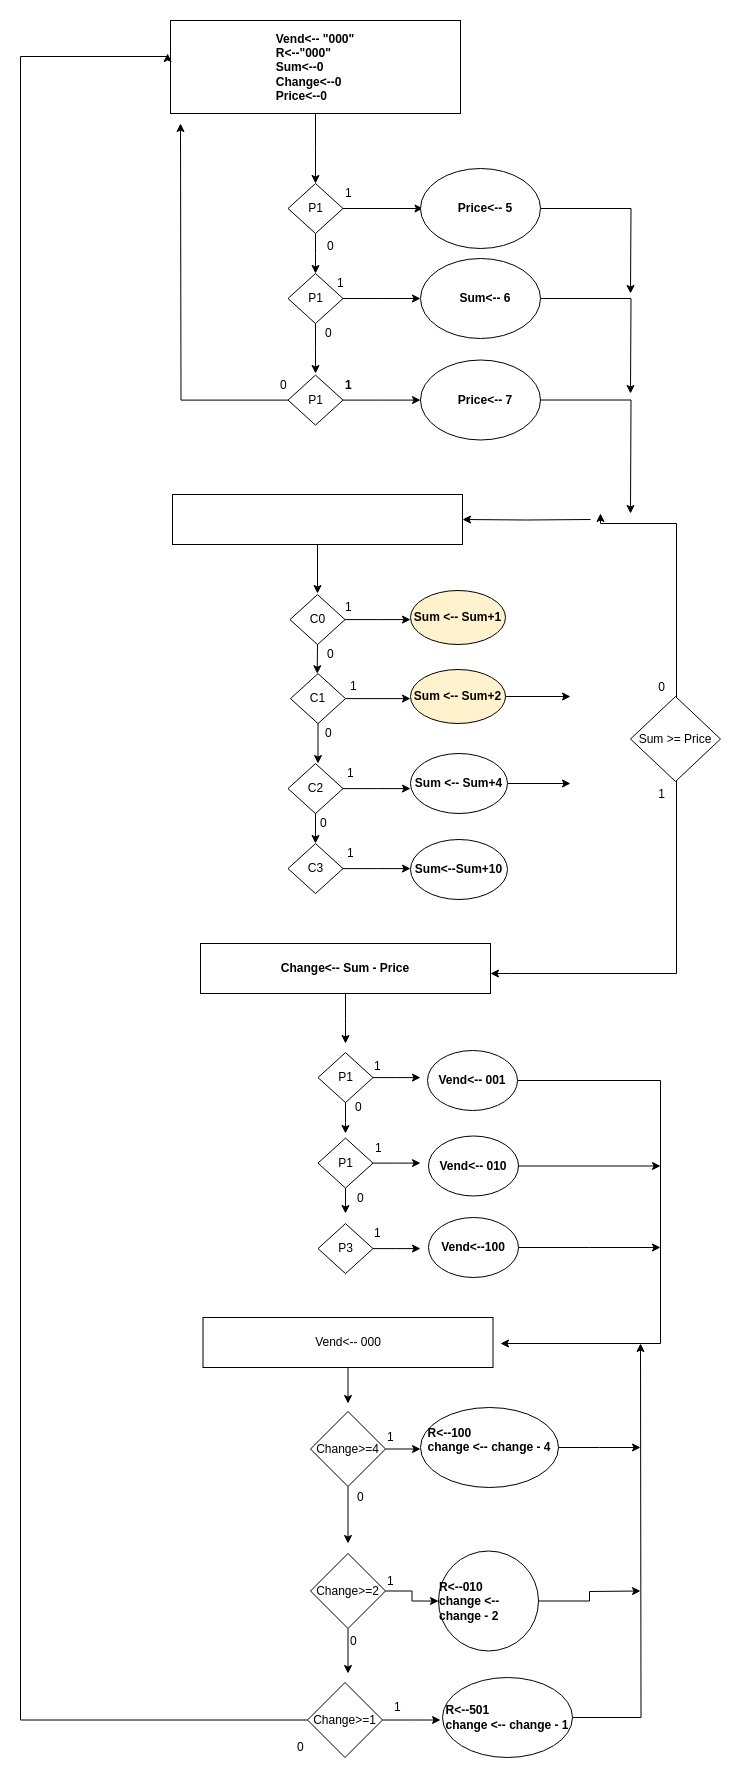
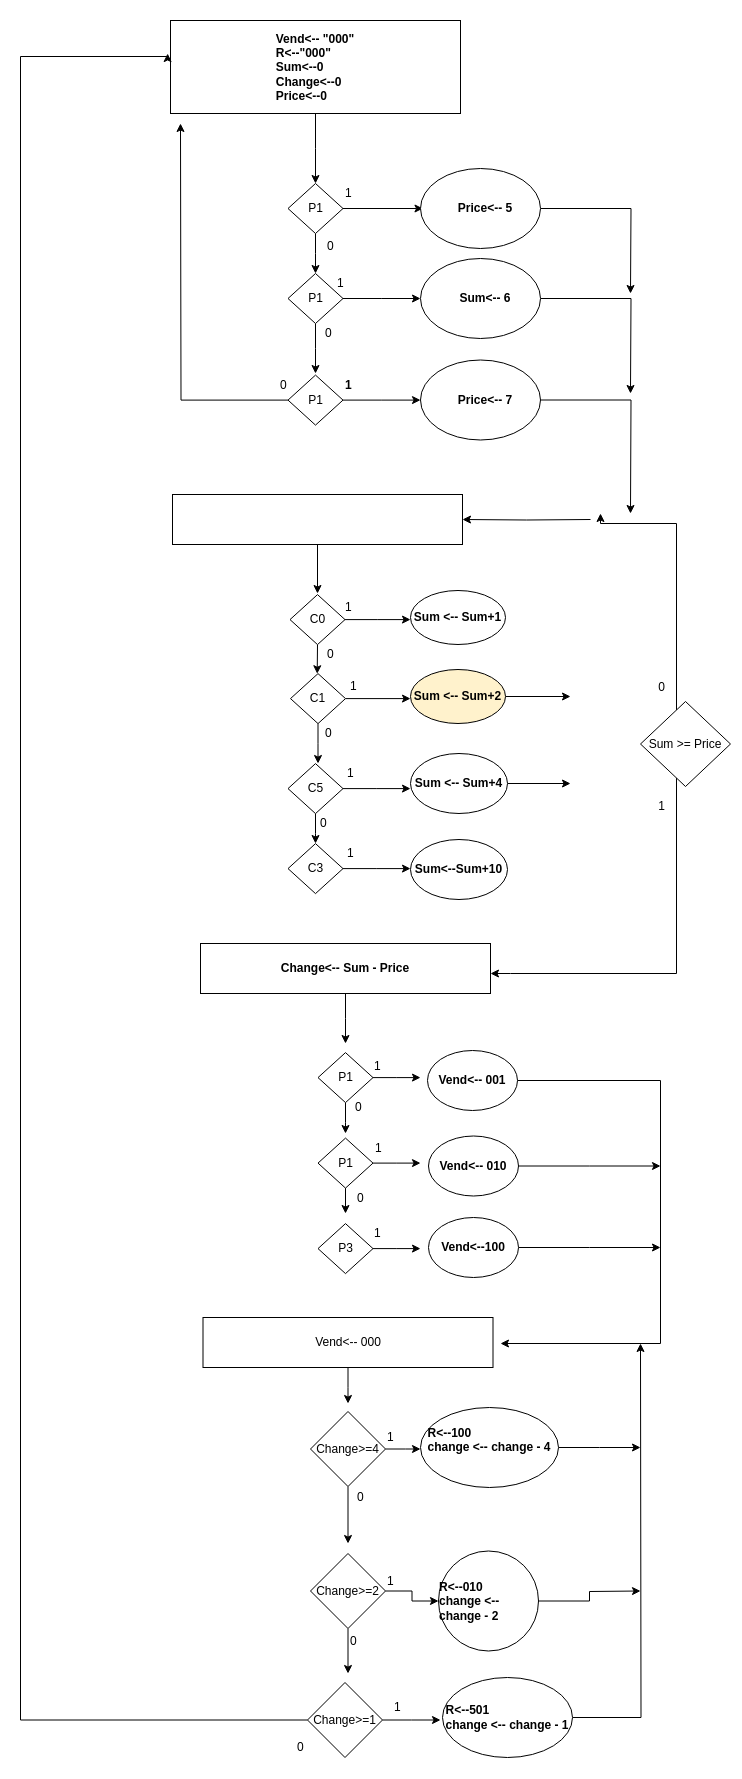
node "Sum <-- Sum+1": fillcolor #fff2cc -> #ffffff
node "Sum >= Price": moved (676, 739) -> (686, 744)
node "C2": label "C2" -> "C5"
